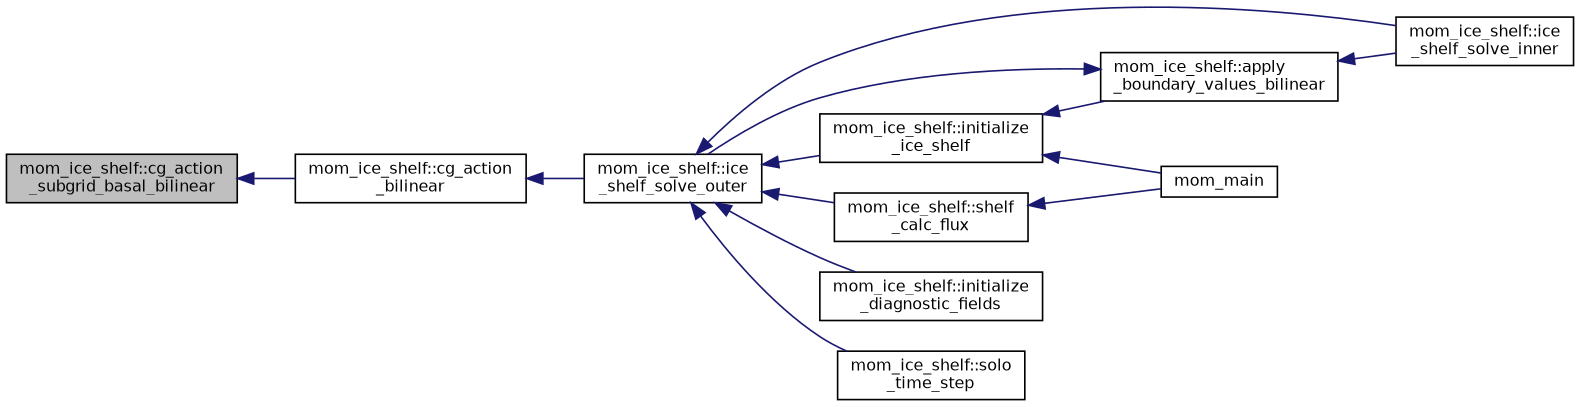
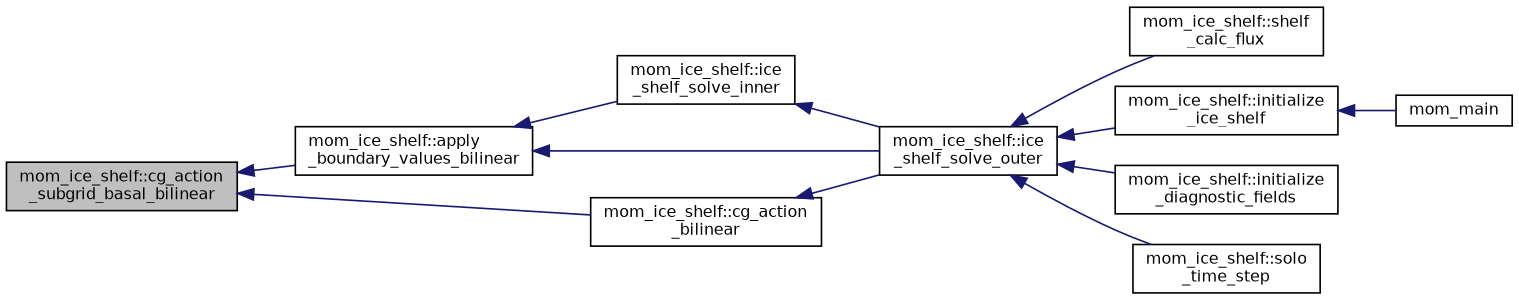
edge "mom_ice_shelf::ice _shelf_solve_inner" -> "mom_ice_shelf::ice _shelf_solve_outer": reversed
edge "mom_ice_shelf::apply _boundary_values_bilinear" -> "mom_ice_shelf::initialize _ice_shelf": now "mom_ice_shelf::apply _boundary_values_bilinear" -> "mom_ice_shelf::cg_action _subgrid_basal_bilinear"
edge "mom_main" -> "mom_ice_shelf::shelf _calc_flux": removed
